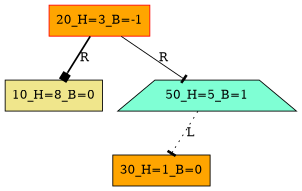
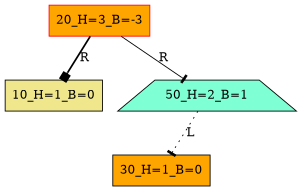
node "20_H=3_B=-1": label "20_H=3_B=-1" -> "20_H=3_B=-3"
node "10_H=8_B=0": label "10_H=8_B=0" -> "10_H=1_B=0"
node "50_H=5_B=1": label "50_H=5_B=1" -> "50_H=2_B=1"
